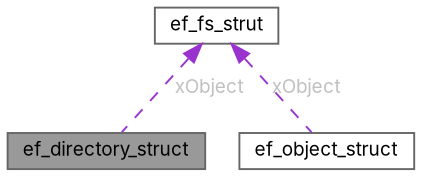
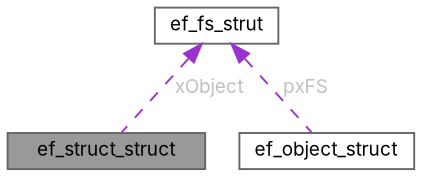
edge "ef_object_struct" -> "ef_fs_strut": label " xObject" -> " pxFS"
node "ef_directory_struct": label "ef_directory_struct" -> "ef_struct_struct"
